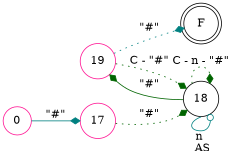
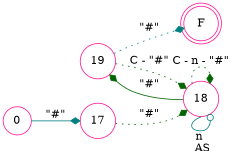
node "F": color black -> deeppink
node "18": color black -> deeppink
